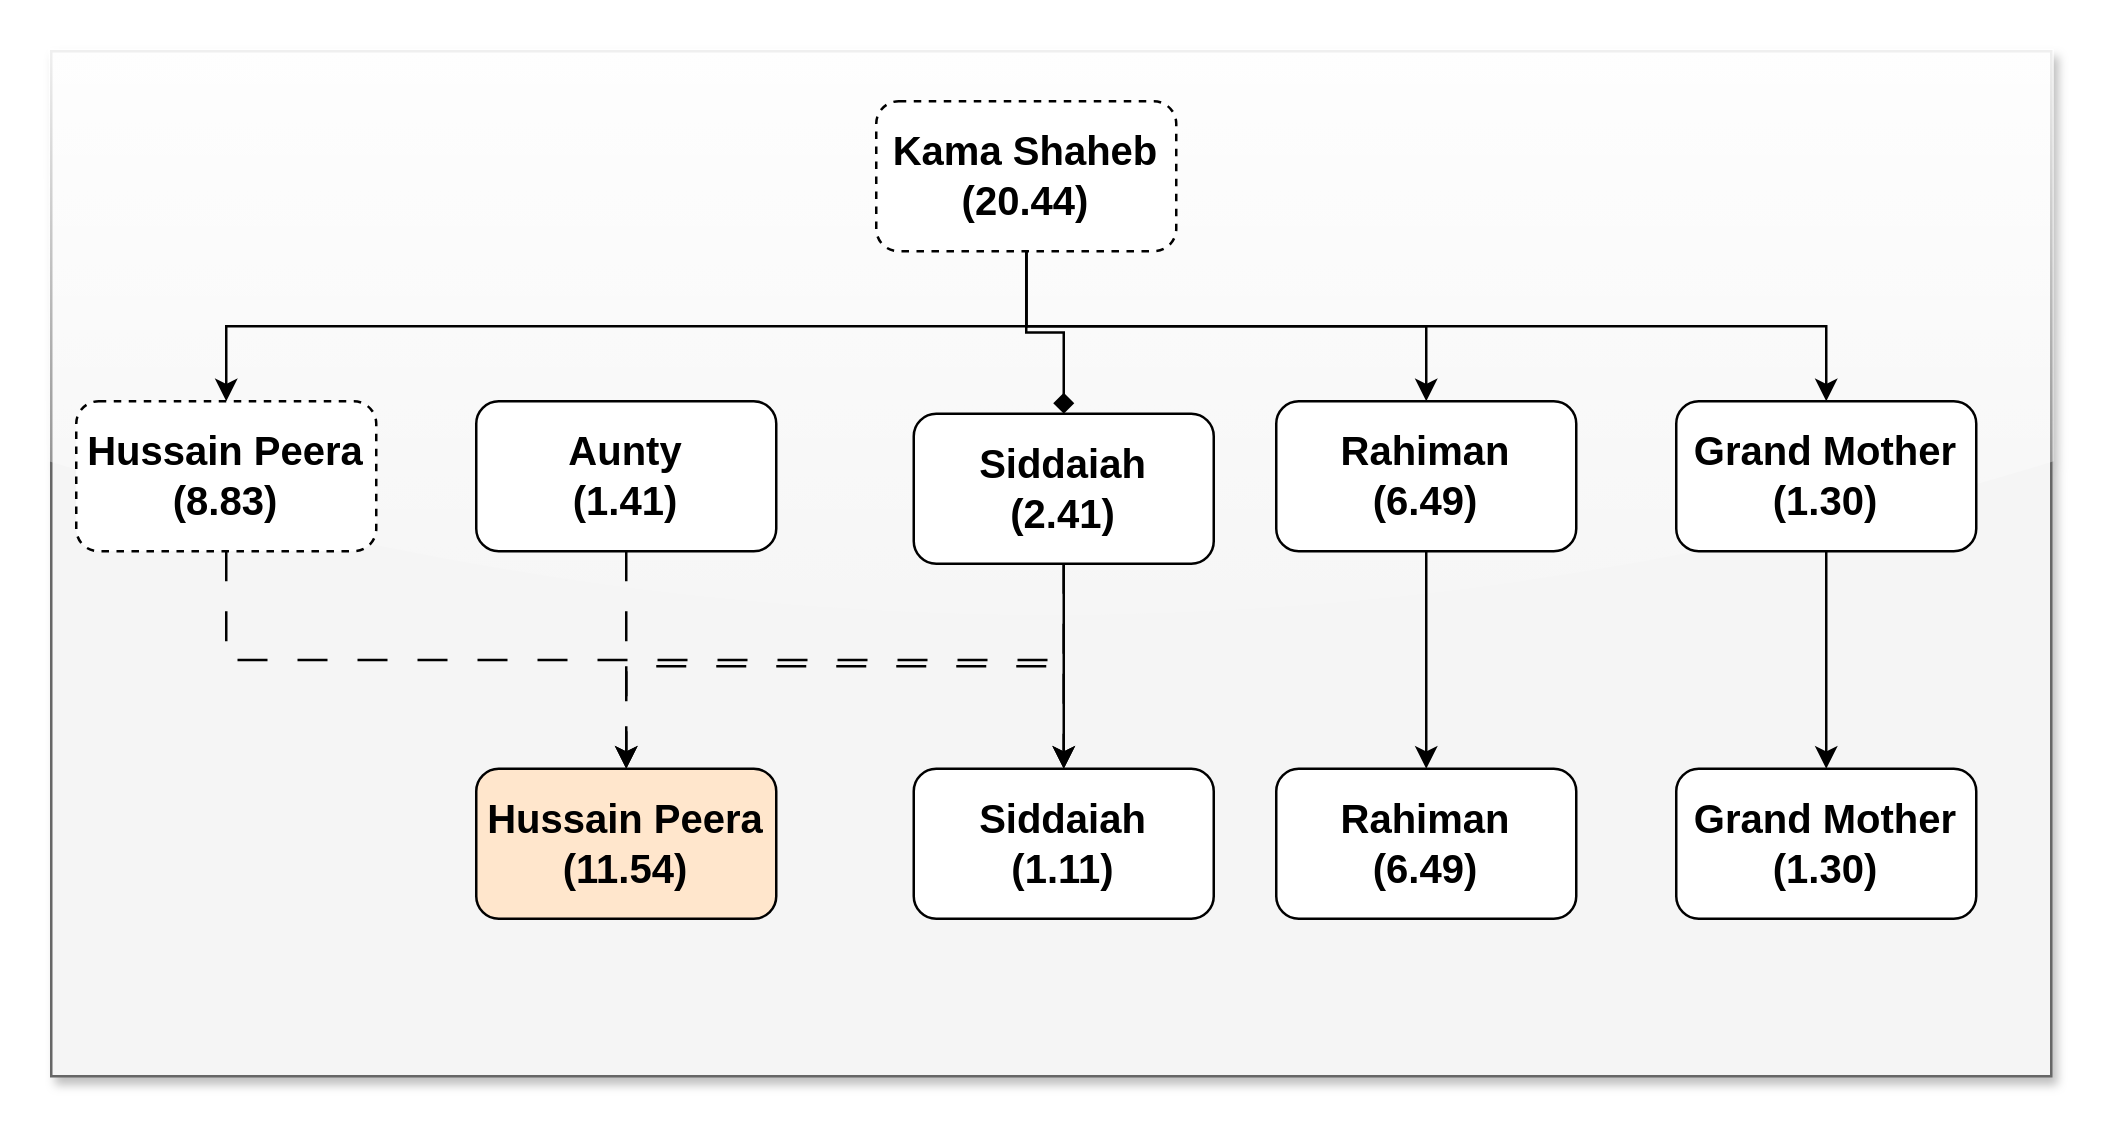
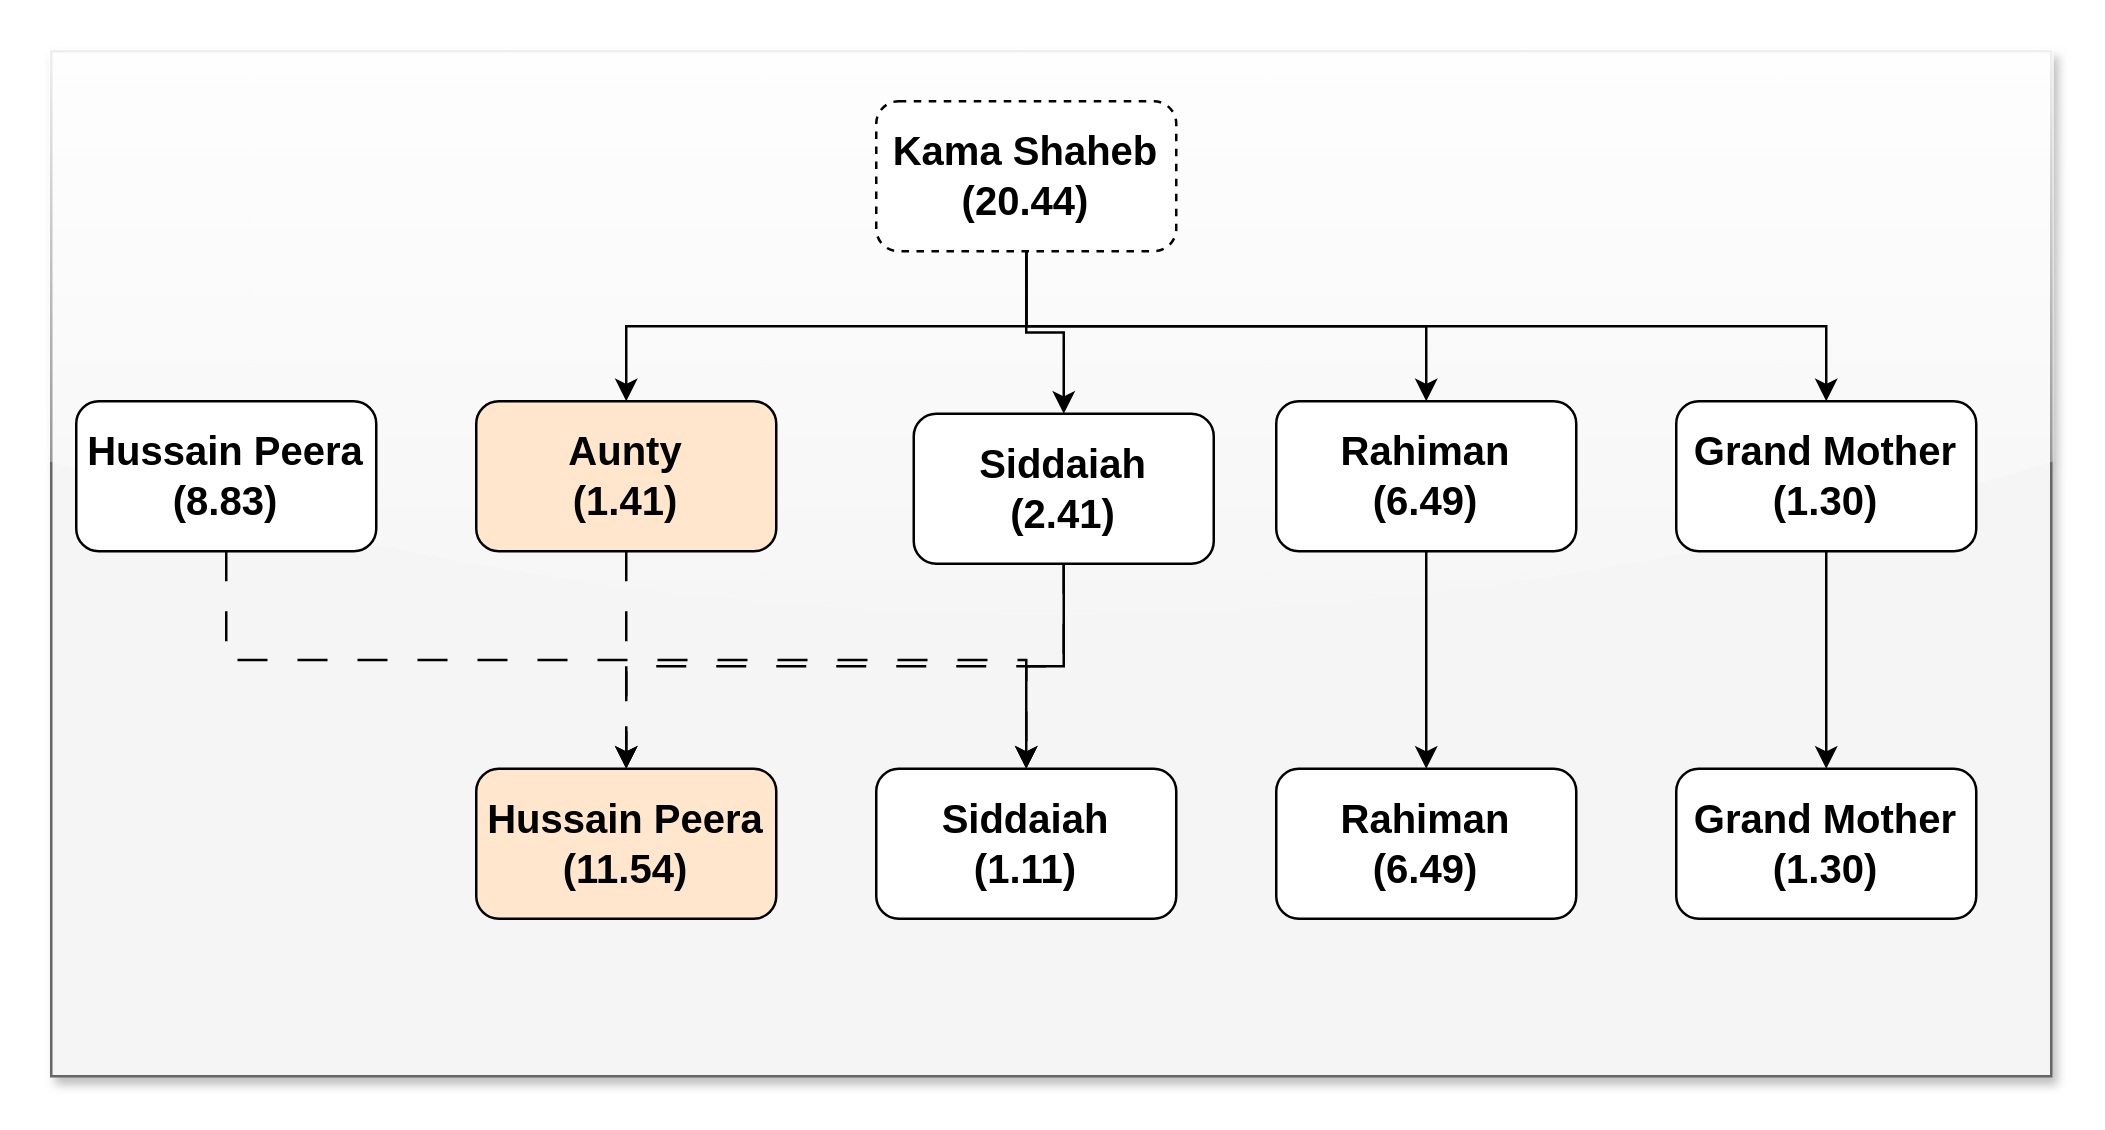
edge "Kama Shaheb (20.44)" -> "Hussain Peera (8.83)": removed
edge "Kama Shaheb (20.44)" -> "Aunty (1.41)": added
edge "Kama Shaheb (20.44)" -> "Siddaiah (2.41)": arrowhead diamond -> classic
node "Hussain Peera (8.83)": style dashed -> solid
node "Aunty (1.41)": fillcolor #ffffff -> #ffe6cc
node "Siddaiah (1.11)": moved (1064, 844) -> (1026, 844)
